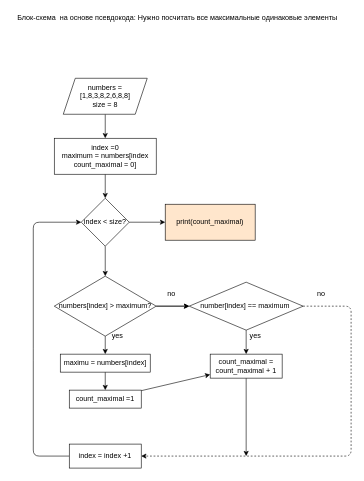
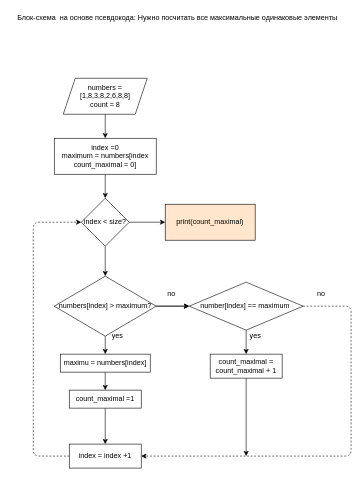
node "numbers =[1,8,3,8,2,6,8,8] size = 8": label "numbers =[1,8,3,8,2,6,8,8] size = 8" -> "numbers =[1,8,3,8,2,6,8,8] count = 8"
edge "index = index +1" -> "index < size?": style solid -> dashed
edge "count_maximal =1" -> "count_maximal = count_maximal + 1": now "count_maximal =1" -> "index = index +1"
